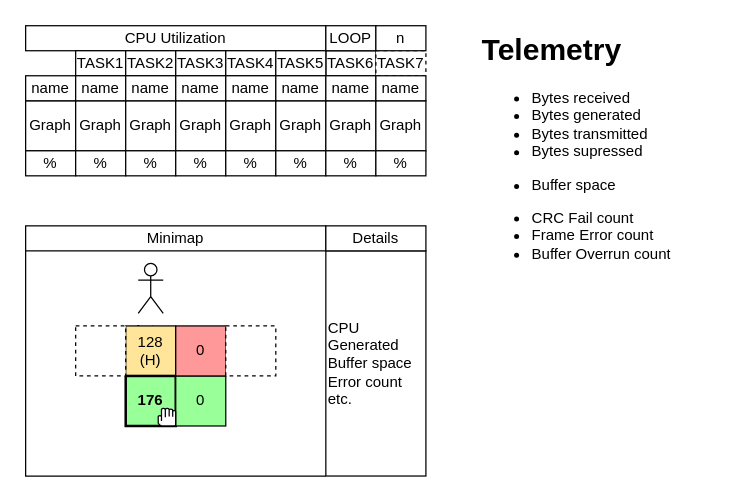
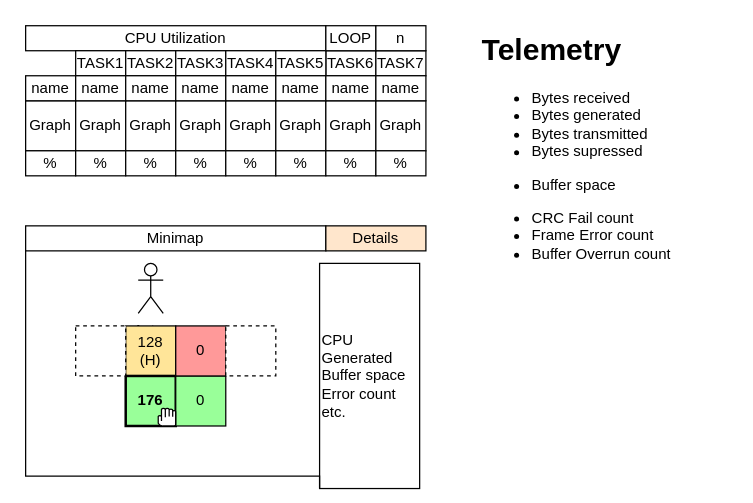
node "TASK7": style dashed -> solid
node "Details": fillcolor #ffffff -> #ffe6cc
node "CPU Generated Buffer space Error count etc.": moved (376, 363) -> (369, 376)
